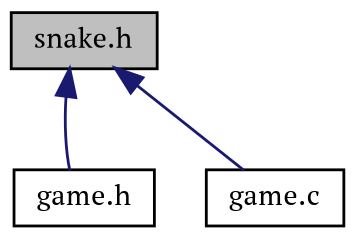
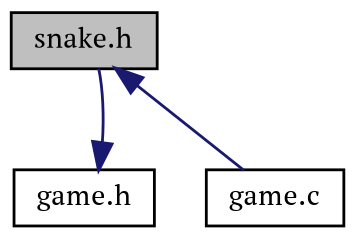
edge "game.h" -> "snake.h": reversed
